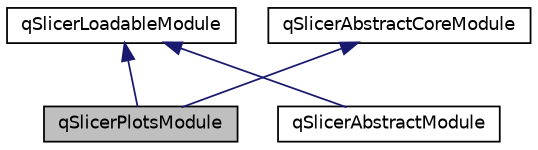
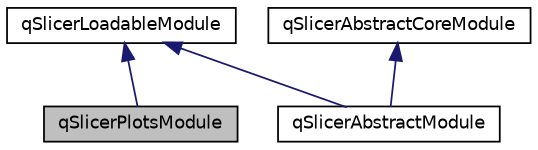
edge "qSlicerPlotsModule" -> "qSlicerAbstractCoreModule": now "qSlicerAbstractModule" -> "qSlicerAbstractCoreModule"
